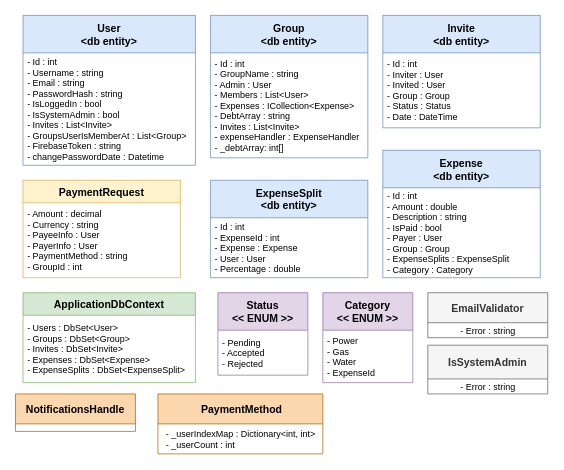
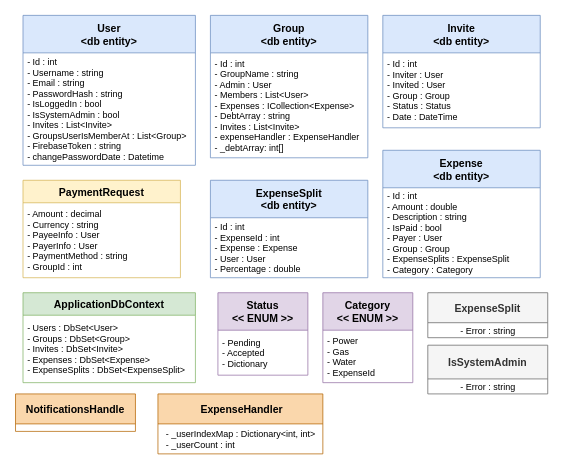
node "EmailValidator": label "EmailValidator" -> "ExpenseSplit"
node "- Pending - Accepted - Rejected": label "- Pending - Accepted - Rejected" -> "- Pending - Accepted - Dictionary"
node "PaymentMethod": label "PaymentMethod" -> "ExpenseHandler"
